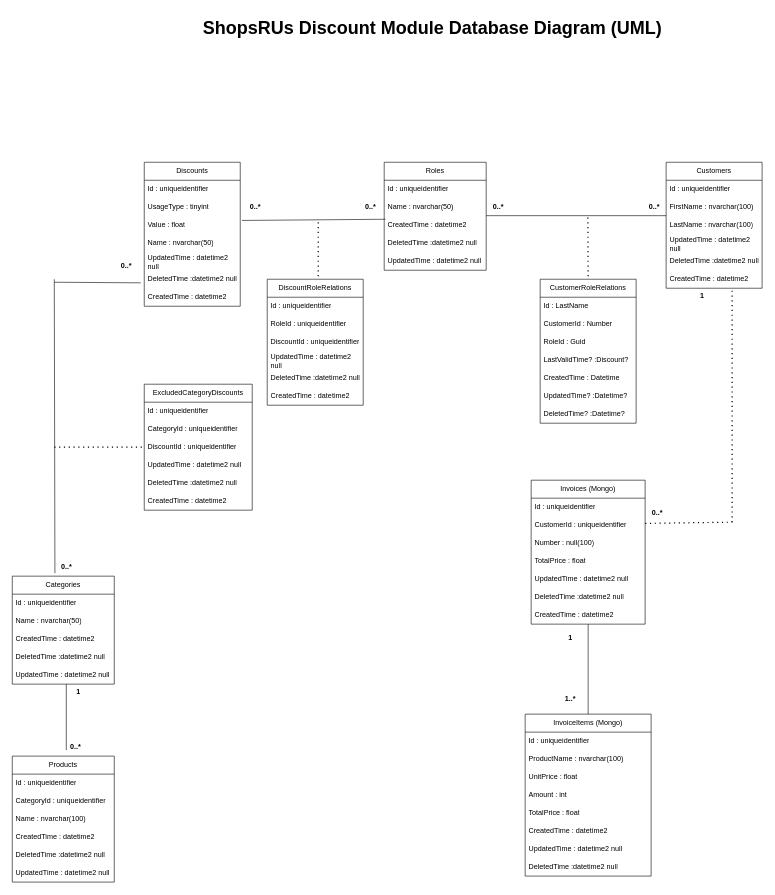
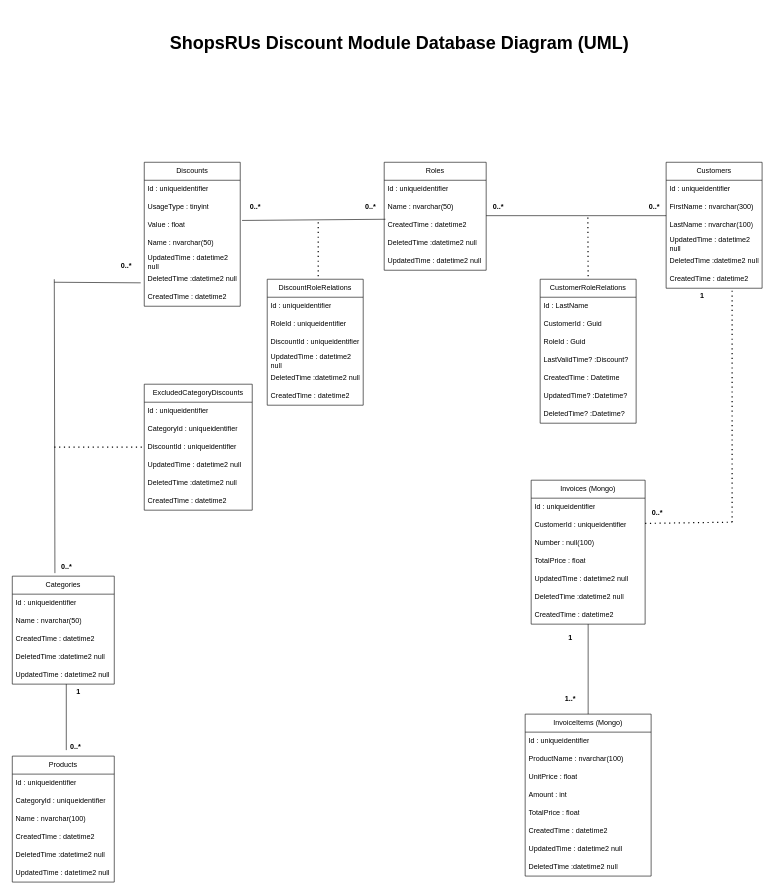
node "ShopsRUs Discount Module Database Diagram (UML)": moved (432, 27) -> (399, 42)
node "FirstName : nvarchar(100)": label "FirstName : nvarchar(100)" -> "FirstName : nvarchar(300)"
node "CustomerId : Number": label "CustomerId : Number" -> "CustomerId : Guid"
